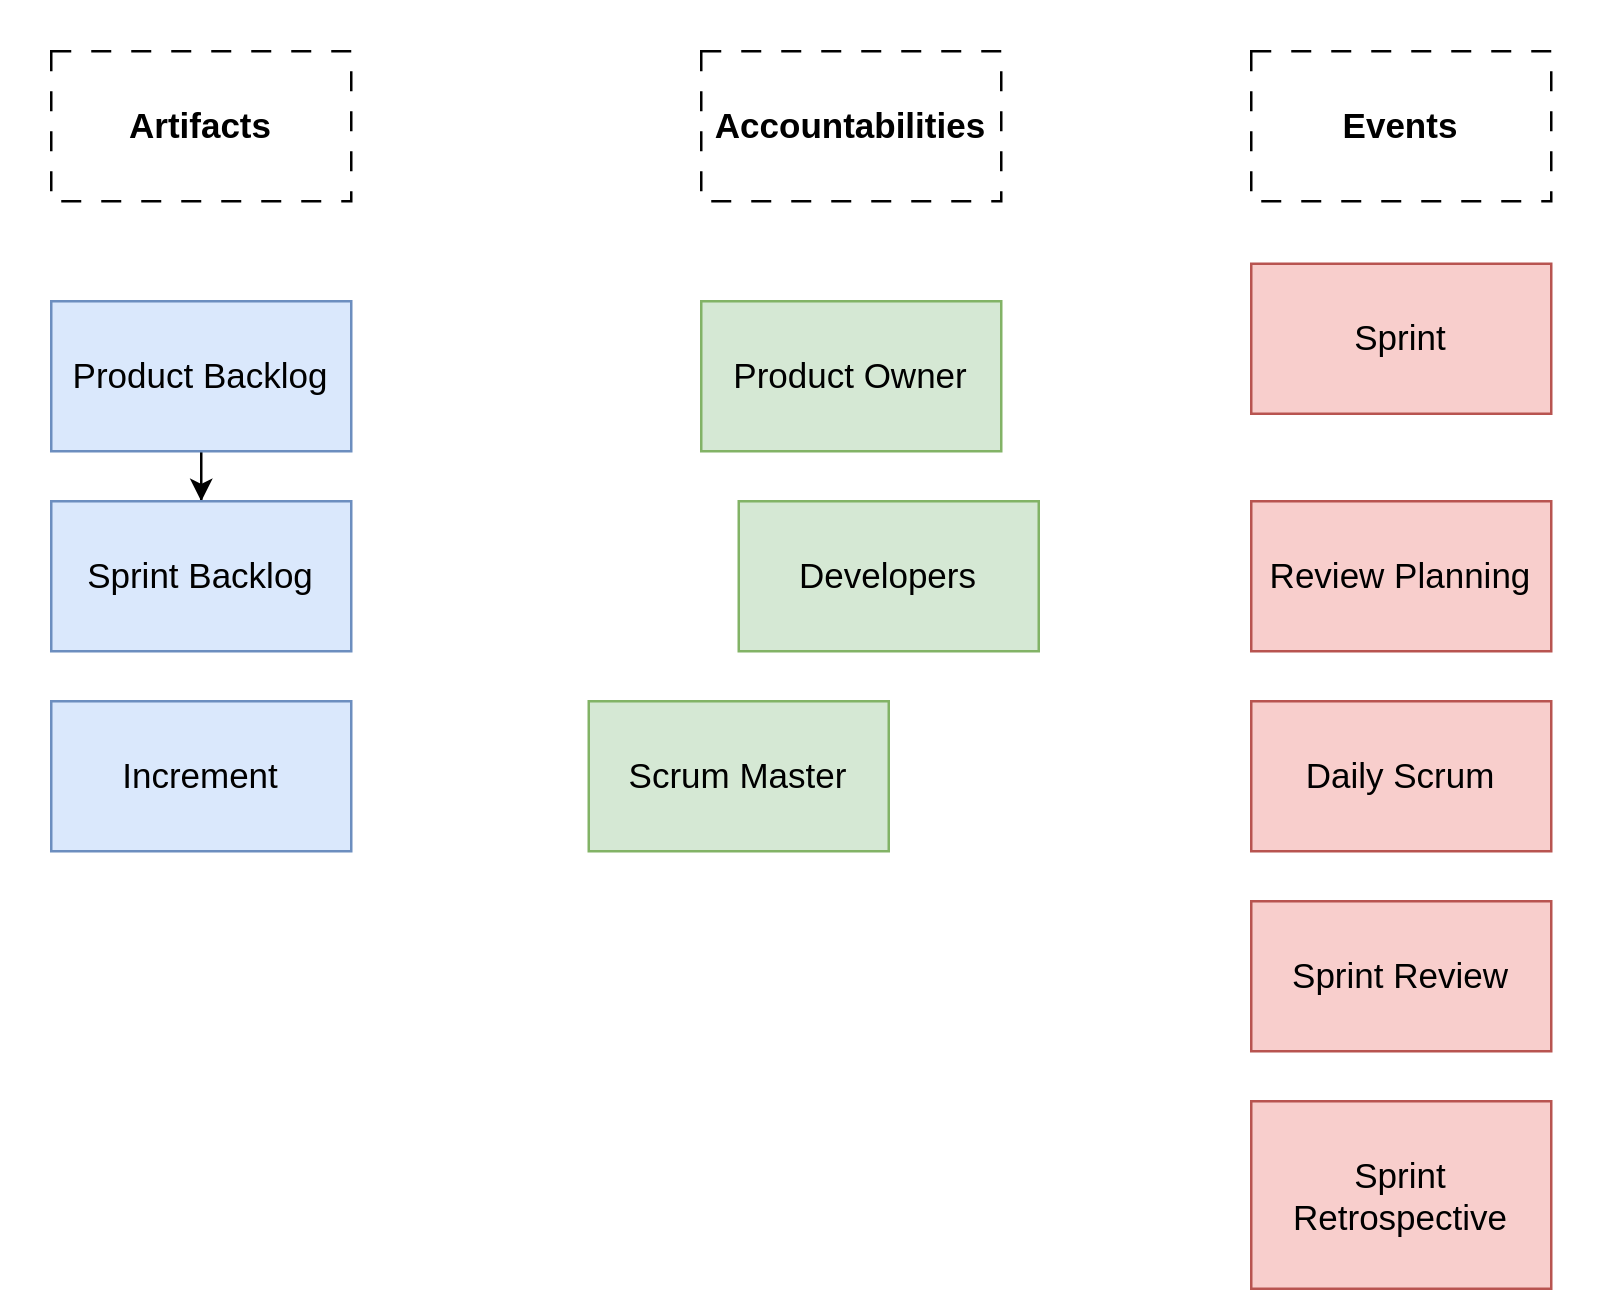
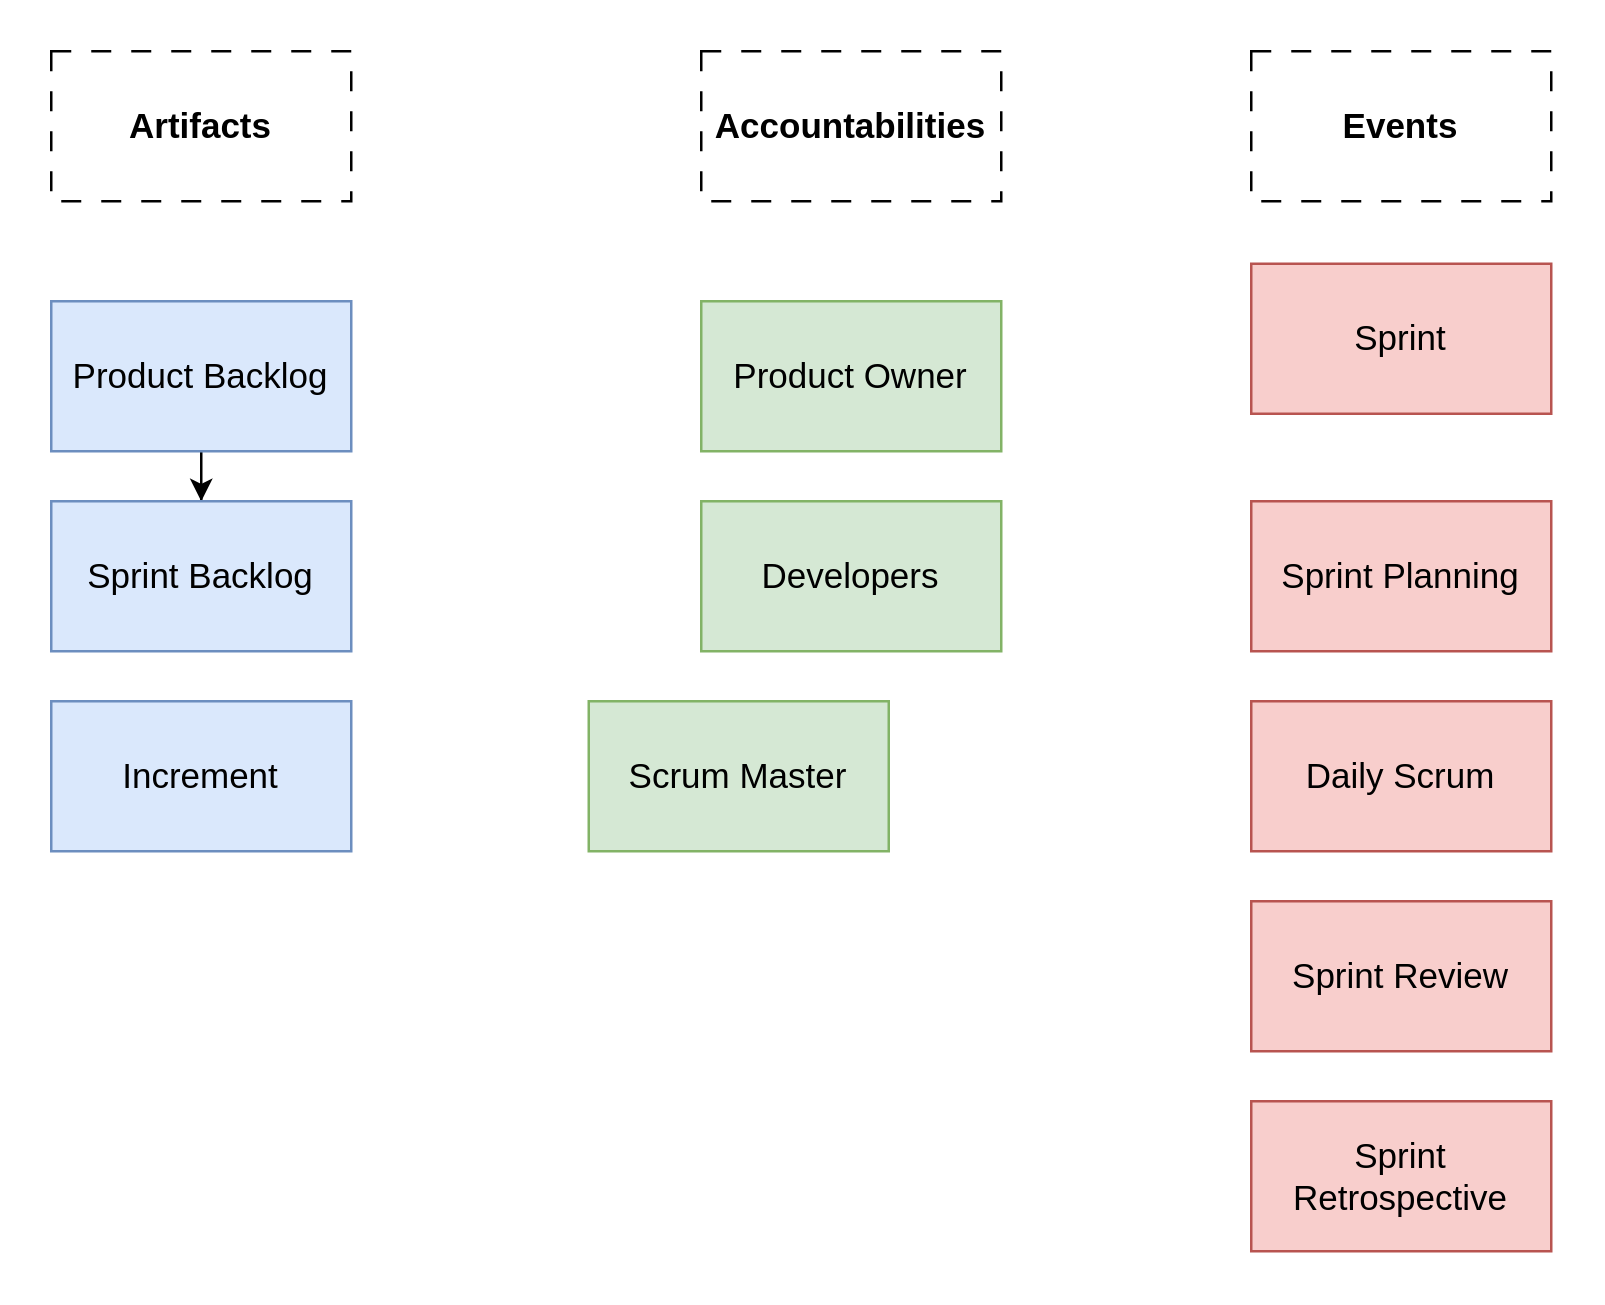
node "Developers": moved (889, 576) -> (851, 576)
node "Review Planning": label "Review Planning" -> "Sprint Planning"
node "Sprint Retrospective": size 300x188 -> 300x150
